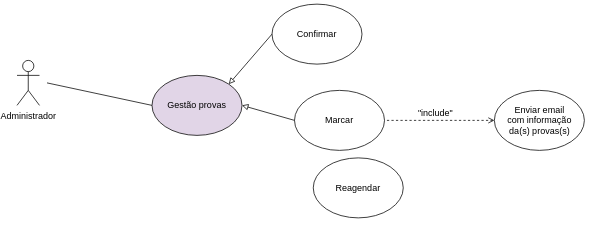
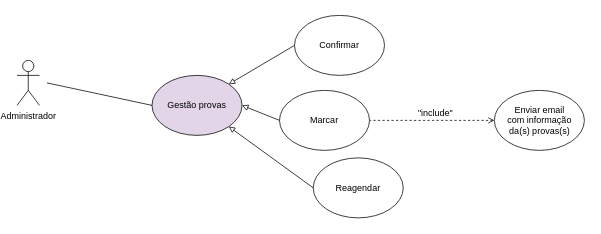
node "Confirmar": moved (317, 34) -> (339, 45)
node "Marcar": moved (339, 120) -> (324, 120)
edge "Reagendar" -> "Gestão provas": added
